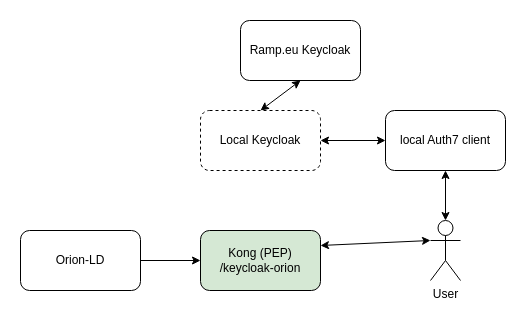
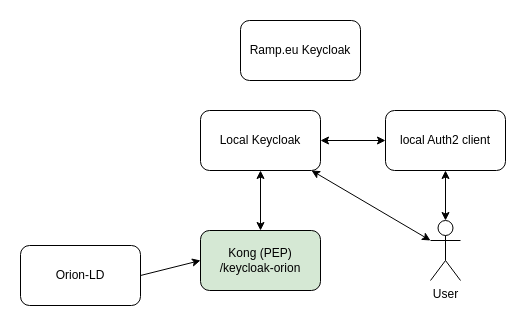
edge "Ramp.eu Keycloak" -- "Local Keycloak": removed
node "Local Keycloak": style dashed -> solid
node "local Auth7 client": label "local Auth7 client" -> "local Auth2 client"
edge "Local Keycloak" -- "Kong (PEP) /keycloak-orion": added
edge "User" -- "Kong (PEP) /keycloak-orion": now "User" -- "Local Keycloak"
node "Orion-LD": moved (81, 261) -> (81, 276)
